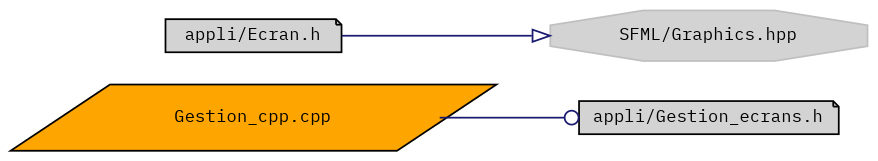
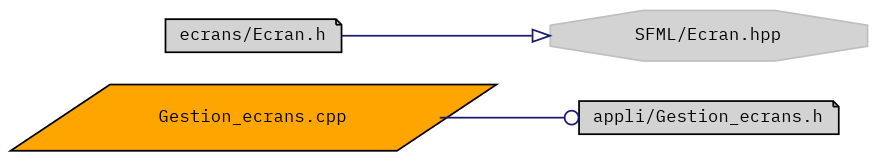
node "appli/Ecran.h": label "appli/Ecran.h" -> "ecrans/Ecran.h"
node "SFML/Graphics.hpp": label "SFML/Graphics.hpp" -> "SFML/Ecran.hpp"
node "Gestion_cpp.cpp": label "Gestion_cpp.cpp" -> "Gestion_ecrans.cpp"
